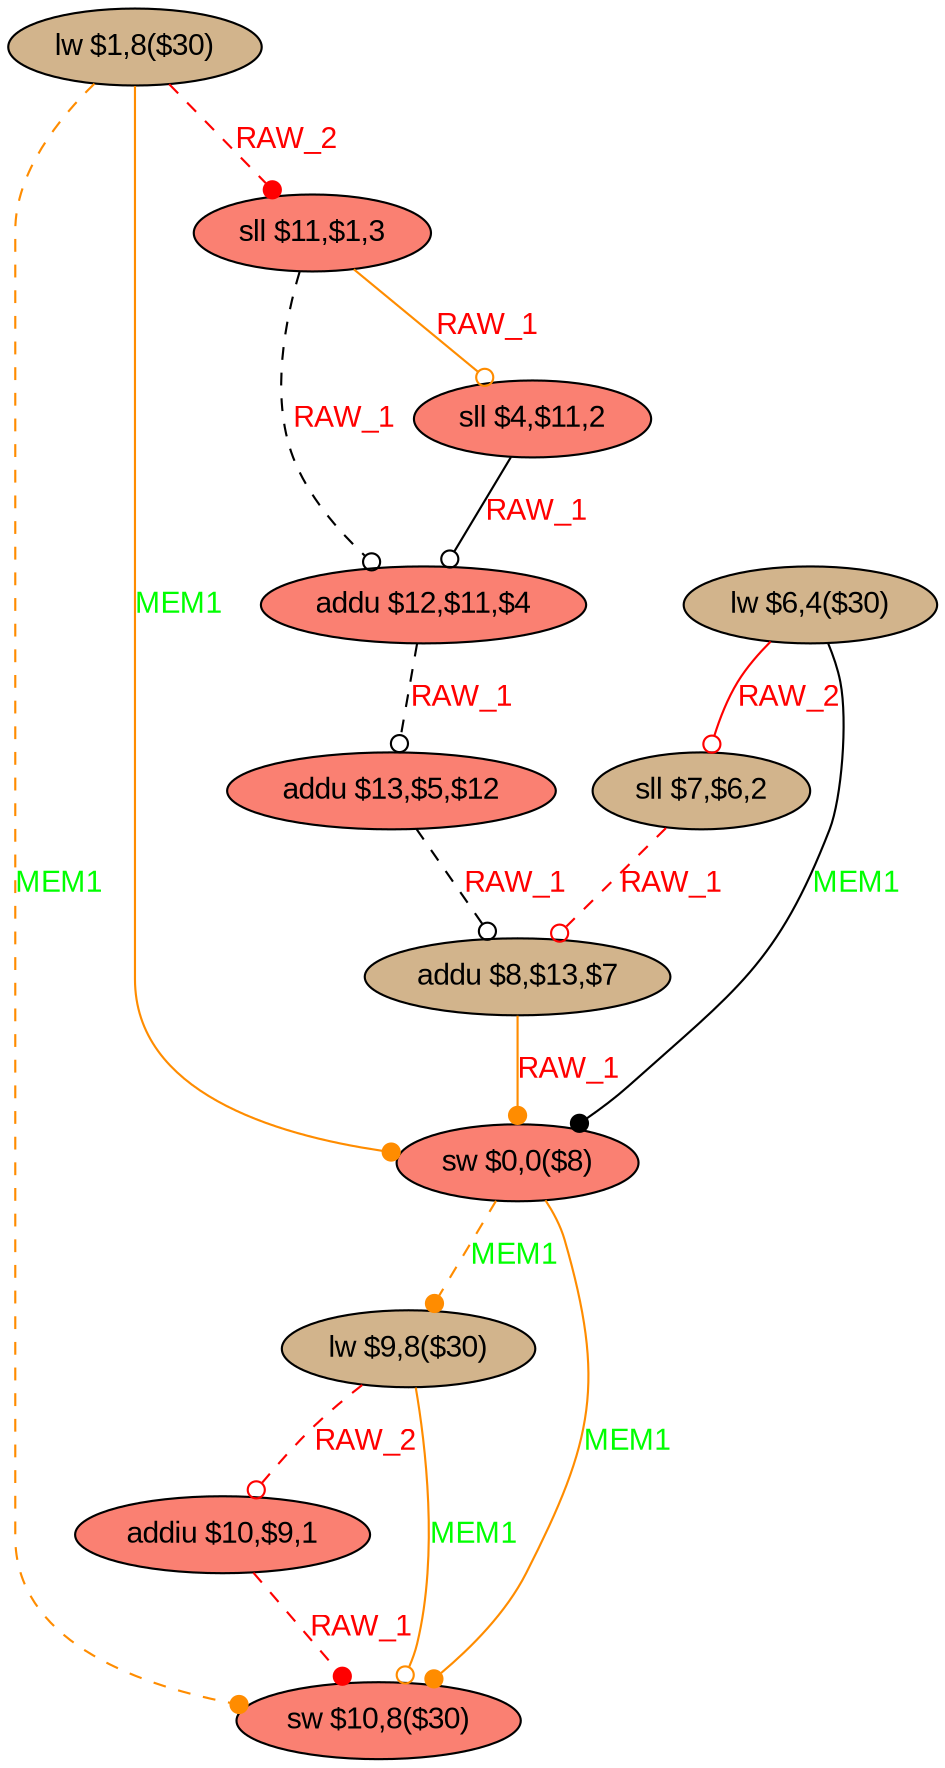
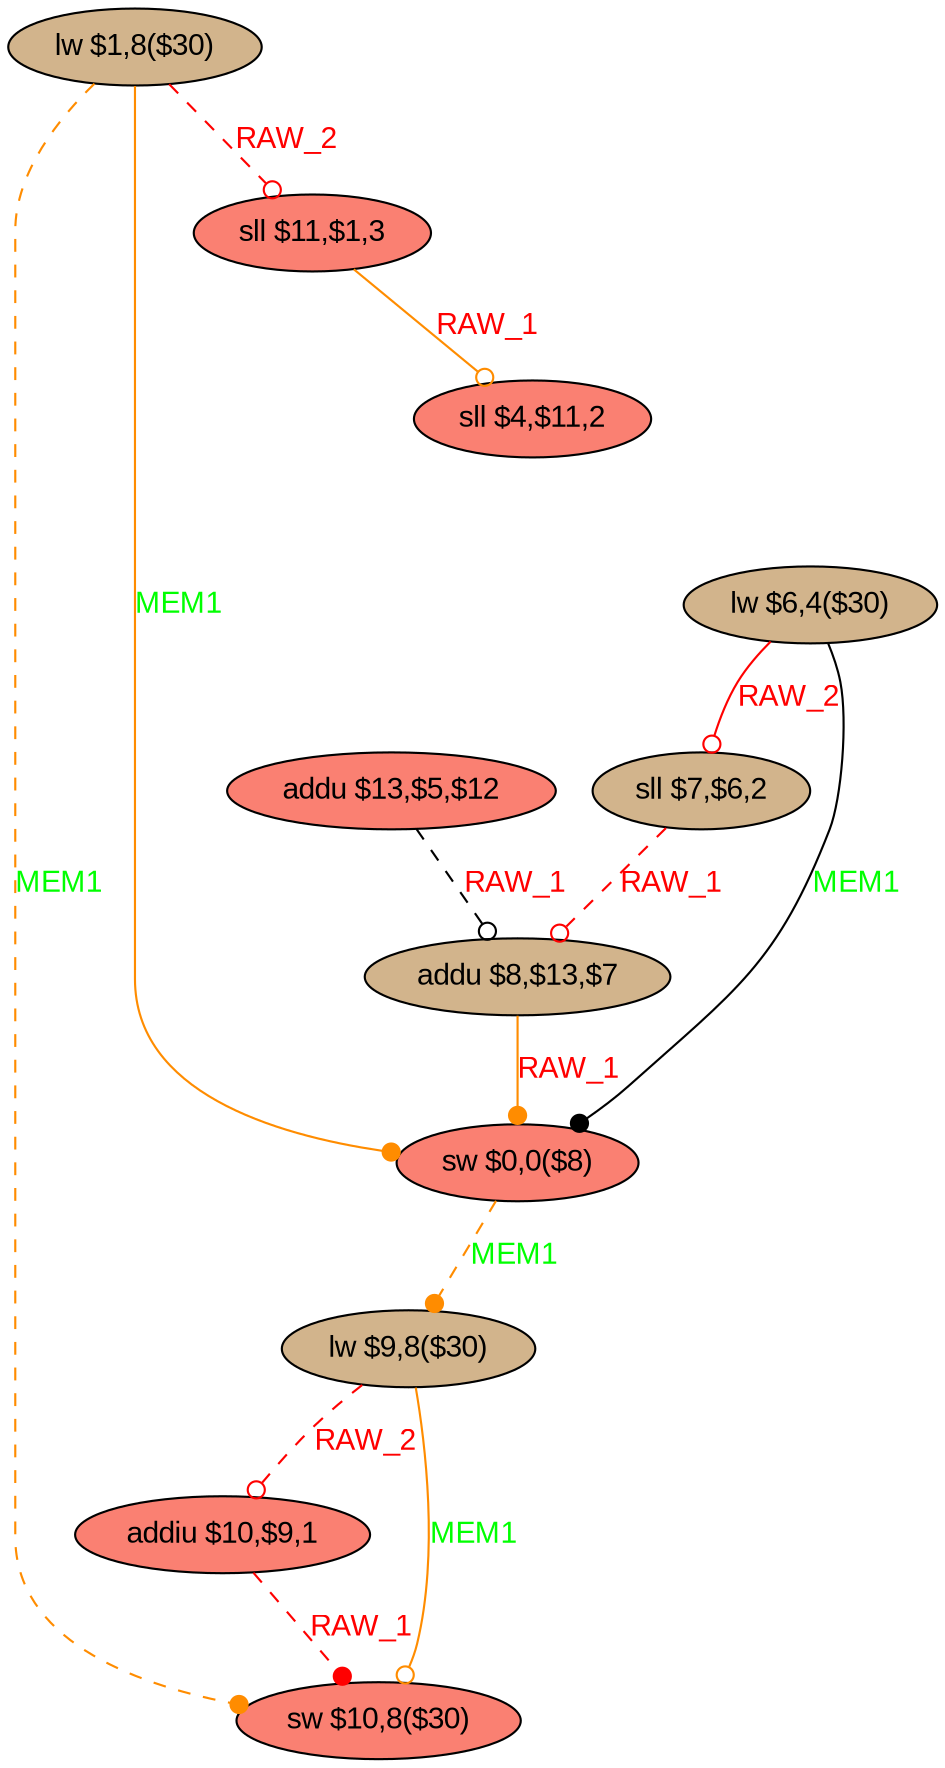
edge "lw $1,8($30)" -> "sll $11,$1,3": arrowhead dot -> odot
node "addu $12,$11,$4": removed
edge "sw $0,0($8)" -> "sw $10,8($30)": removed, label "MEM1"
